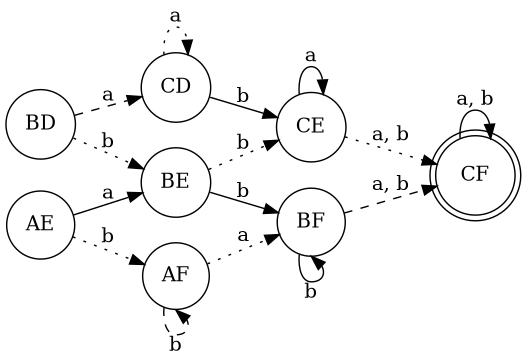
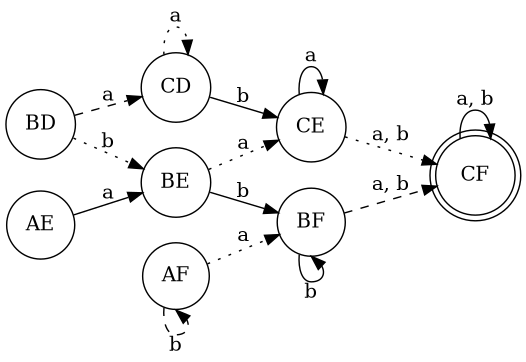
edge "BE" -> "CE": label "b" -> "a"
edge "AE" -> "AF": removed, label "b"
